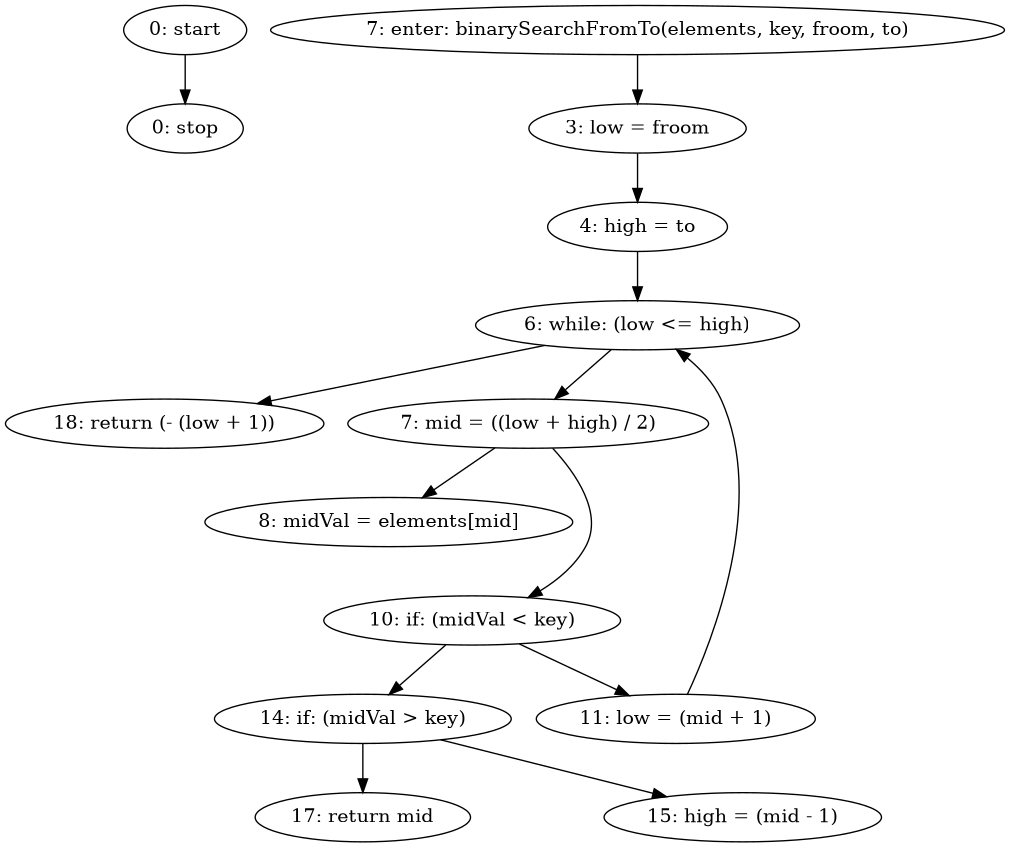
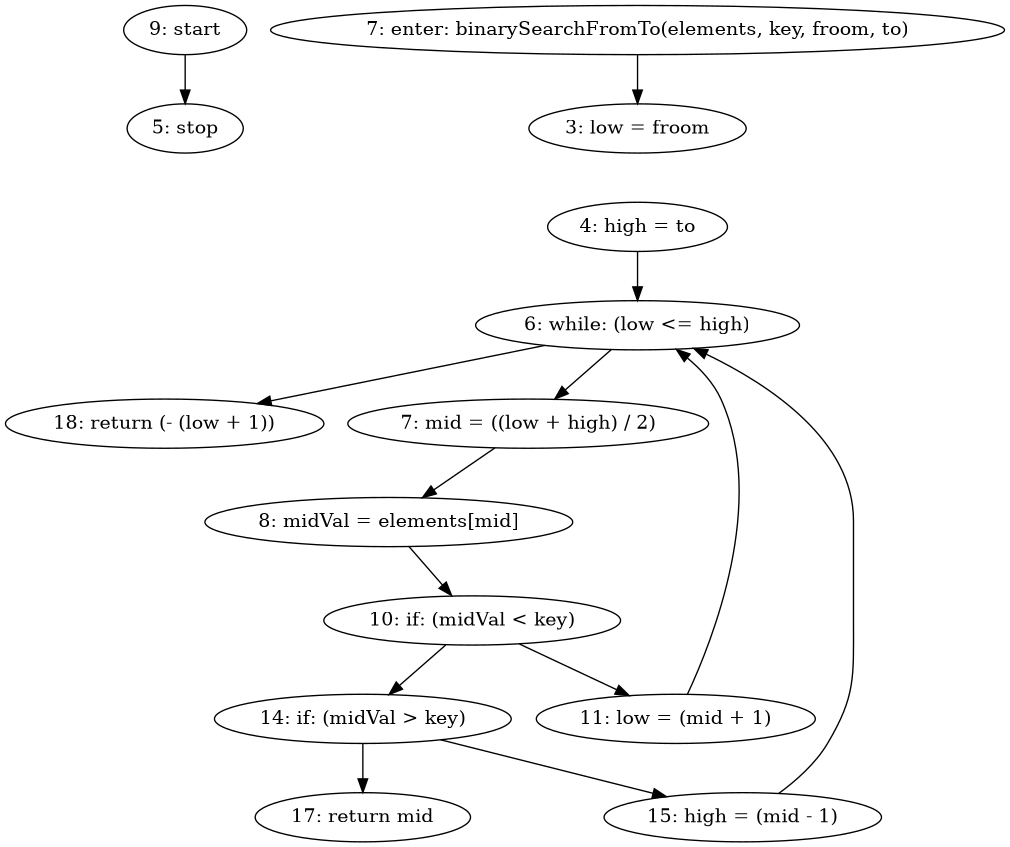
node "0: start": label "0: start" -> "9: start"
node "0: stop": label "0: stop" -> "5: stop"
edge "3: low = froom" -> "4: high = to": removed
edge "7: mid = ((low + high) / 2)" -> "10: if: (midVal < key)": now "8: midVal = elements[mid]" -> "10: if: (midVal < key)"
edge "15: high = (mid - 1)" -> "6: while: (low <= high)": added
